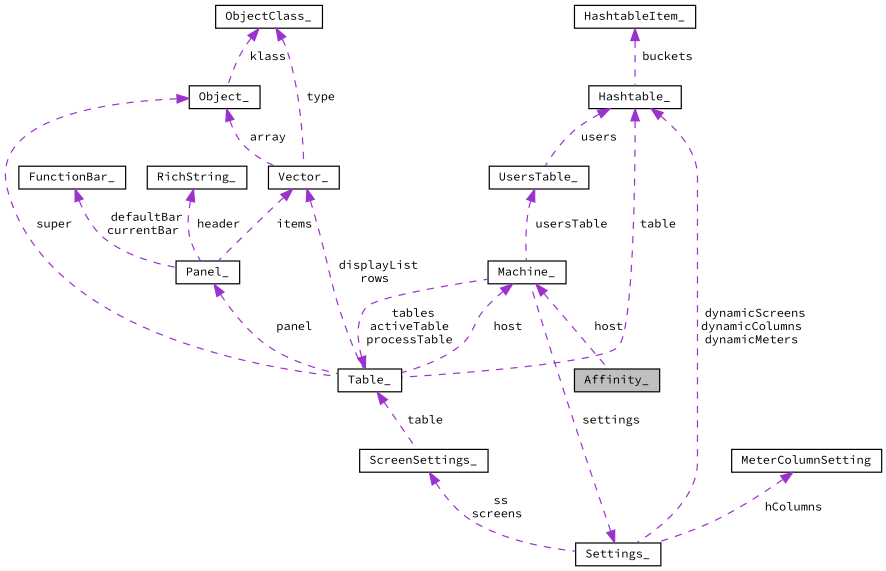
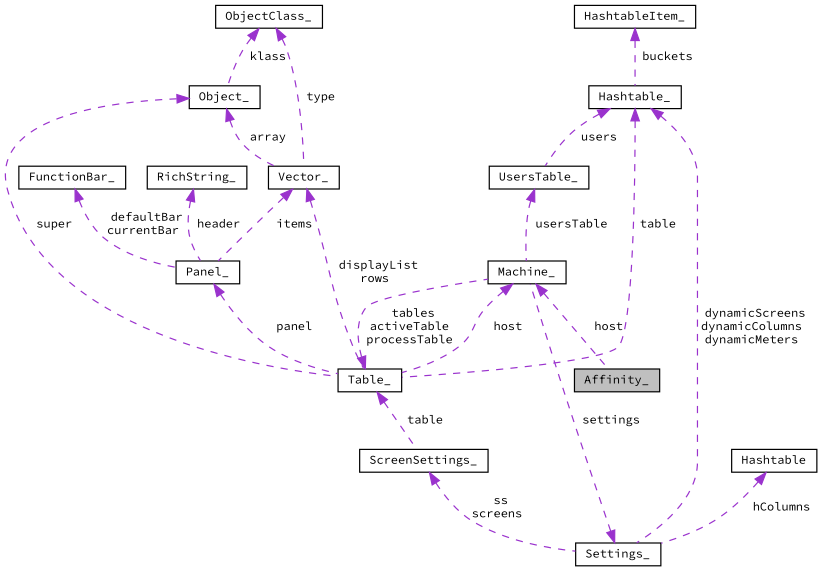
node "MeterColumnSetting": label "MeterColumnSetting" -> "Hashtable"
